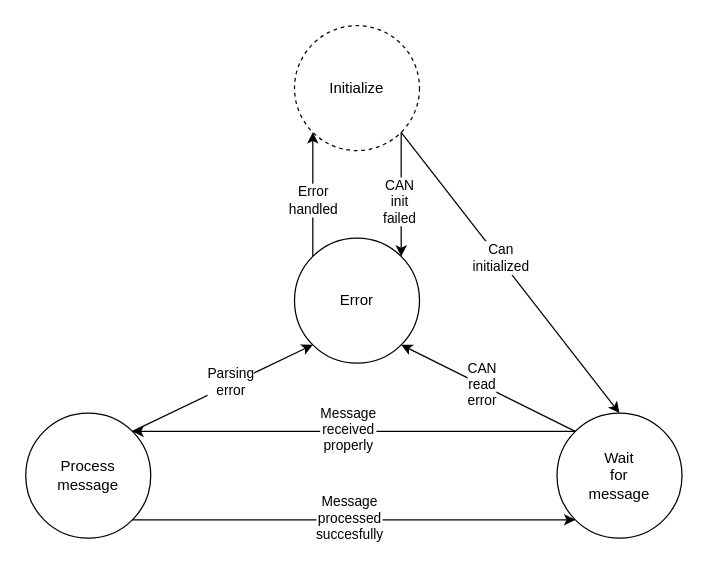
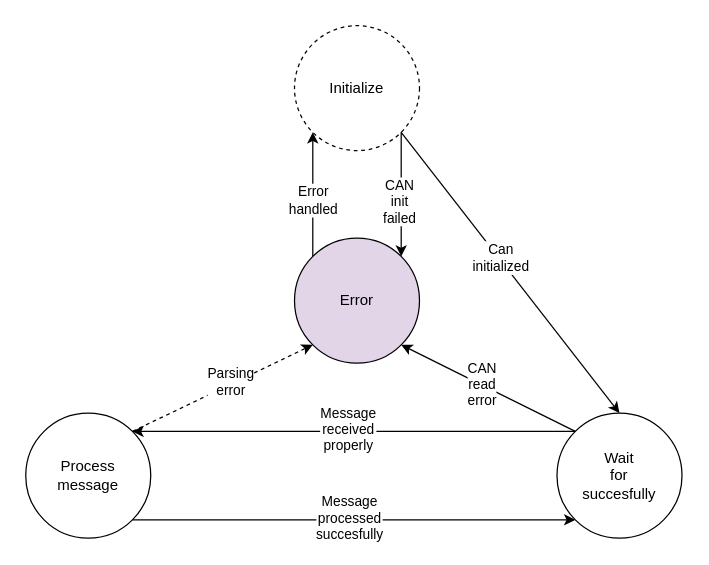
node "Error": fillcolor #ffffff -> #e1d5e7
edge "Process message" -> "Error": style solid -> dashed
node "Wait for message": label "Wait for message" -> "Wait for succesfully"
